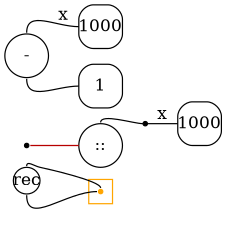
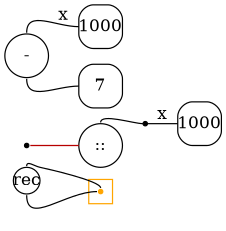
node "1": label "1" -> "7"
